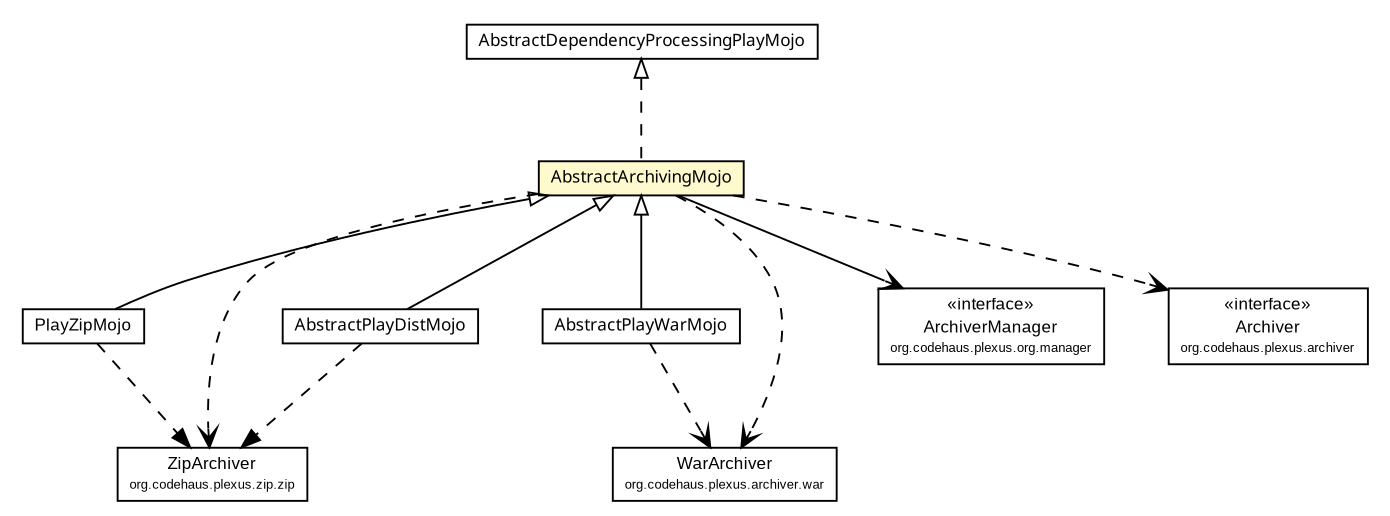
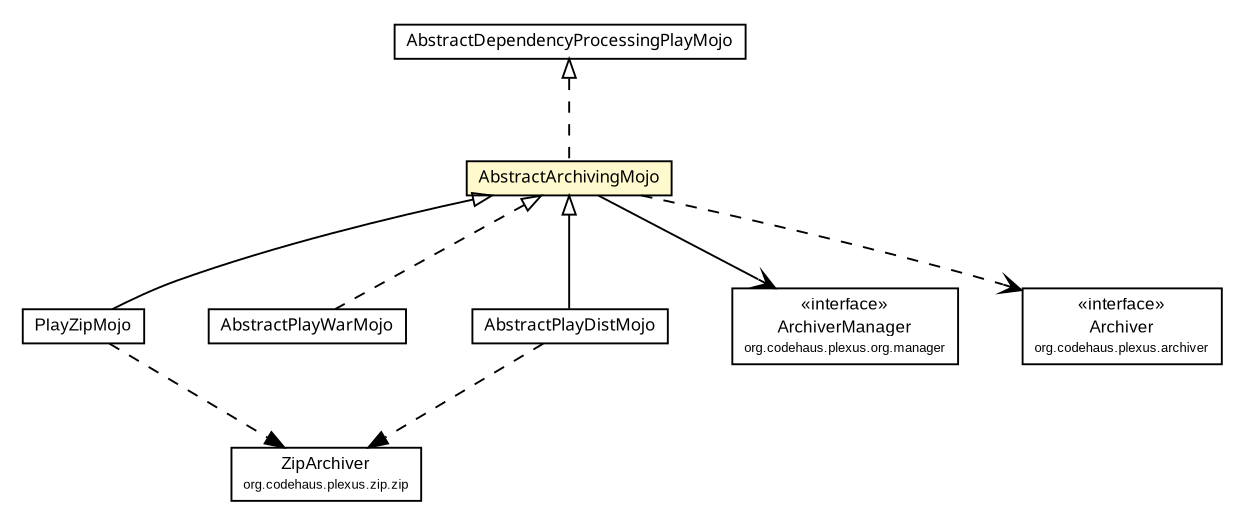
edge "AbstractPlayWarMojo" -> "AbstractArchivingMojo": style solid -> dashed
edge "AbstractArchivingMojo" -> "ZipArchiver": removed
node "WarArchiver": removed
